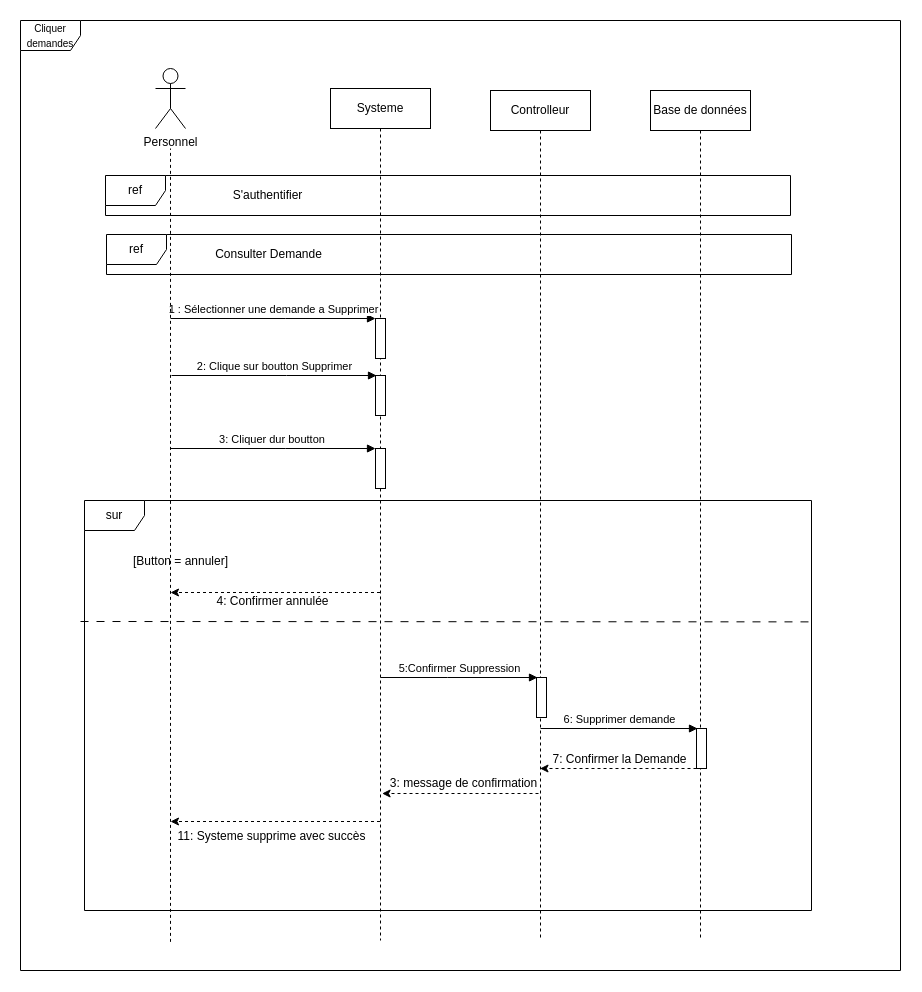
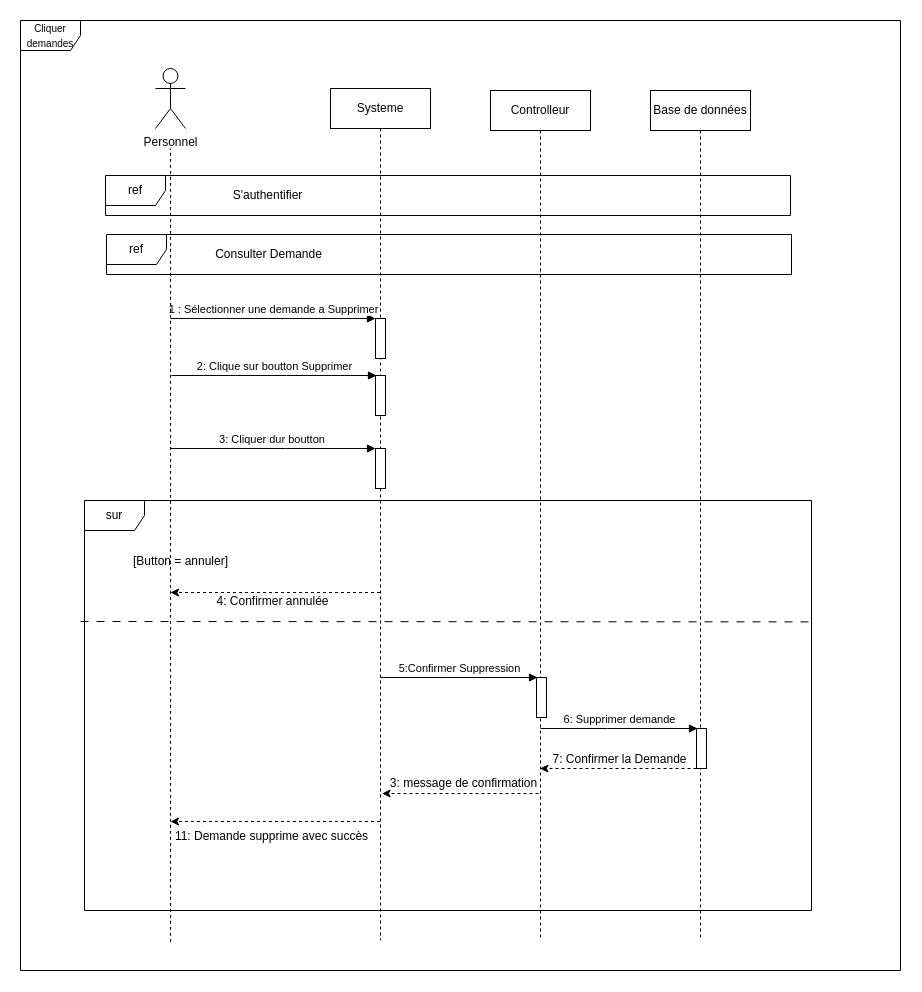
node "11: Systeme supprime avec succès": label "11: Systeme supprime avec succès" -> "11: Demande supprime avec succès"
